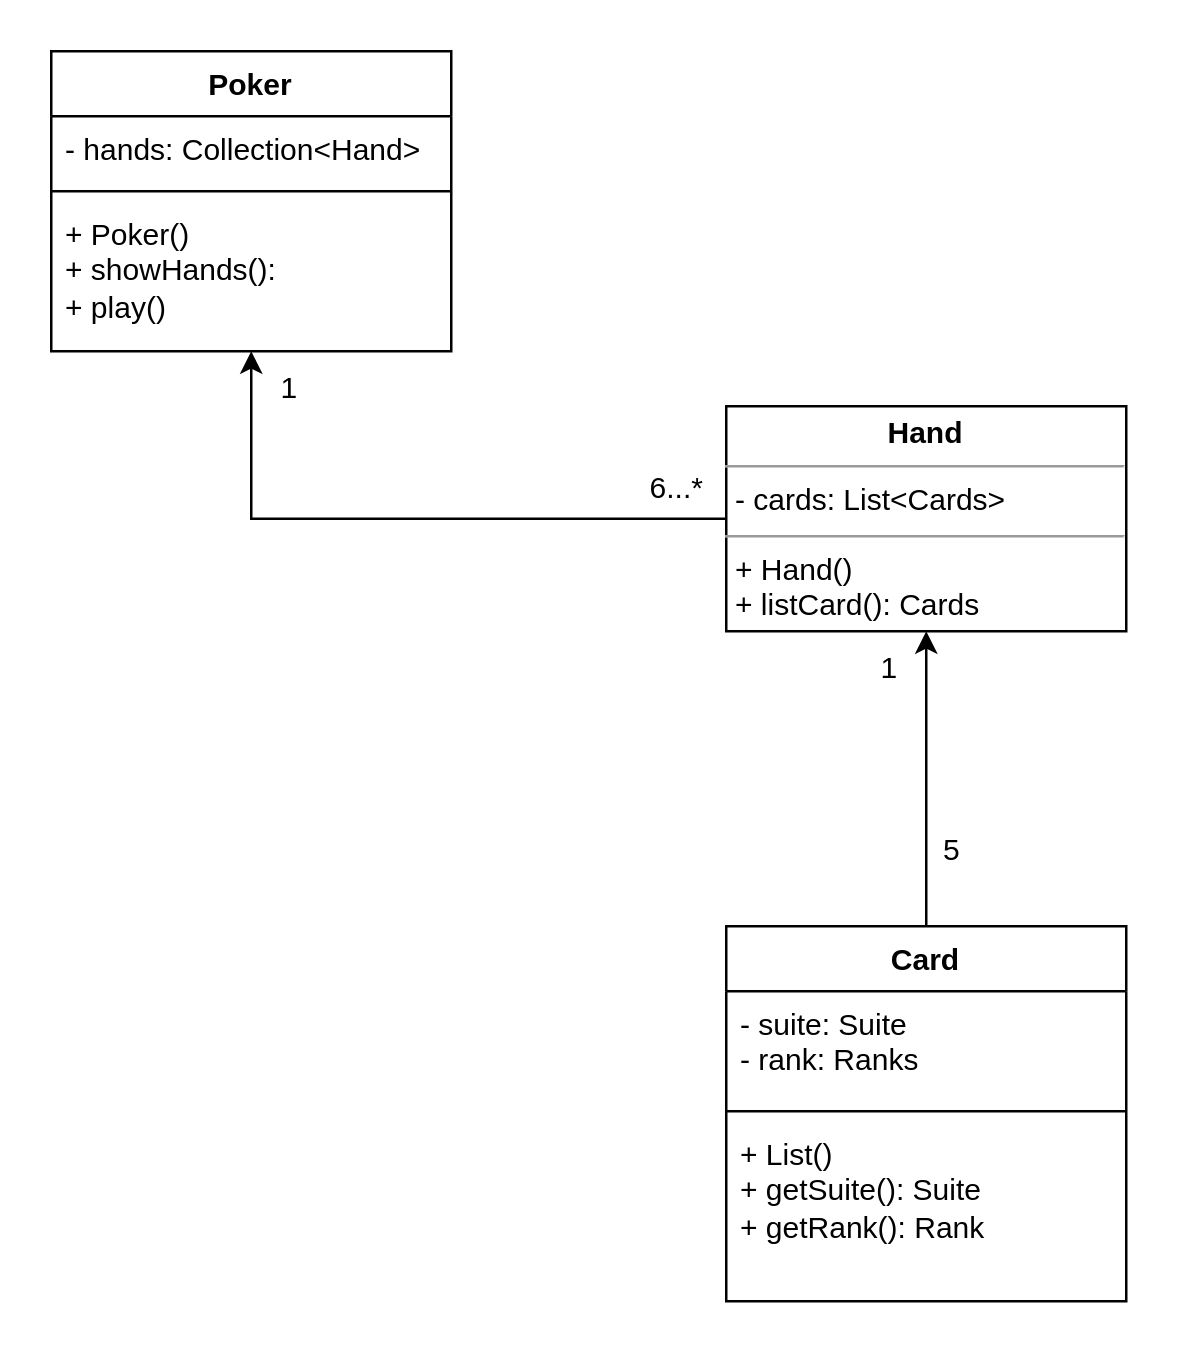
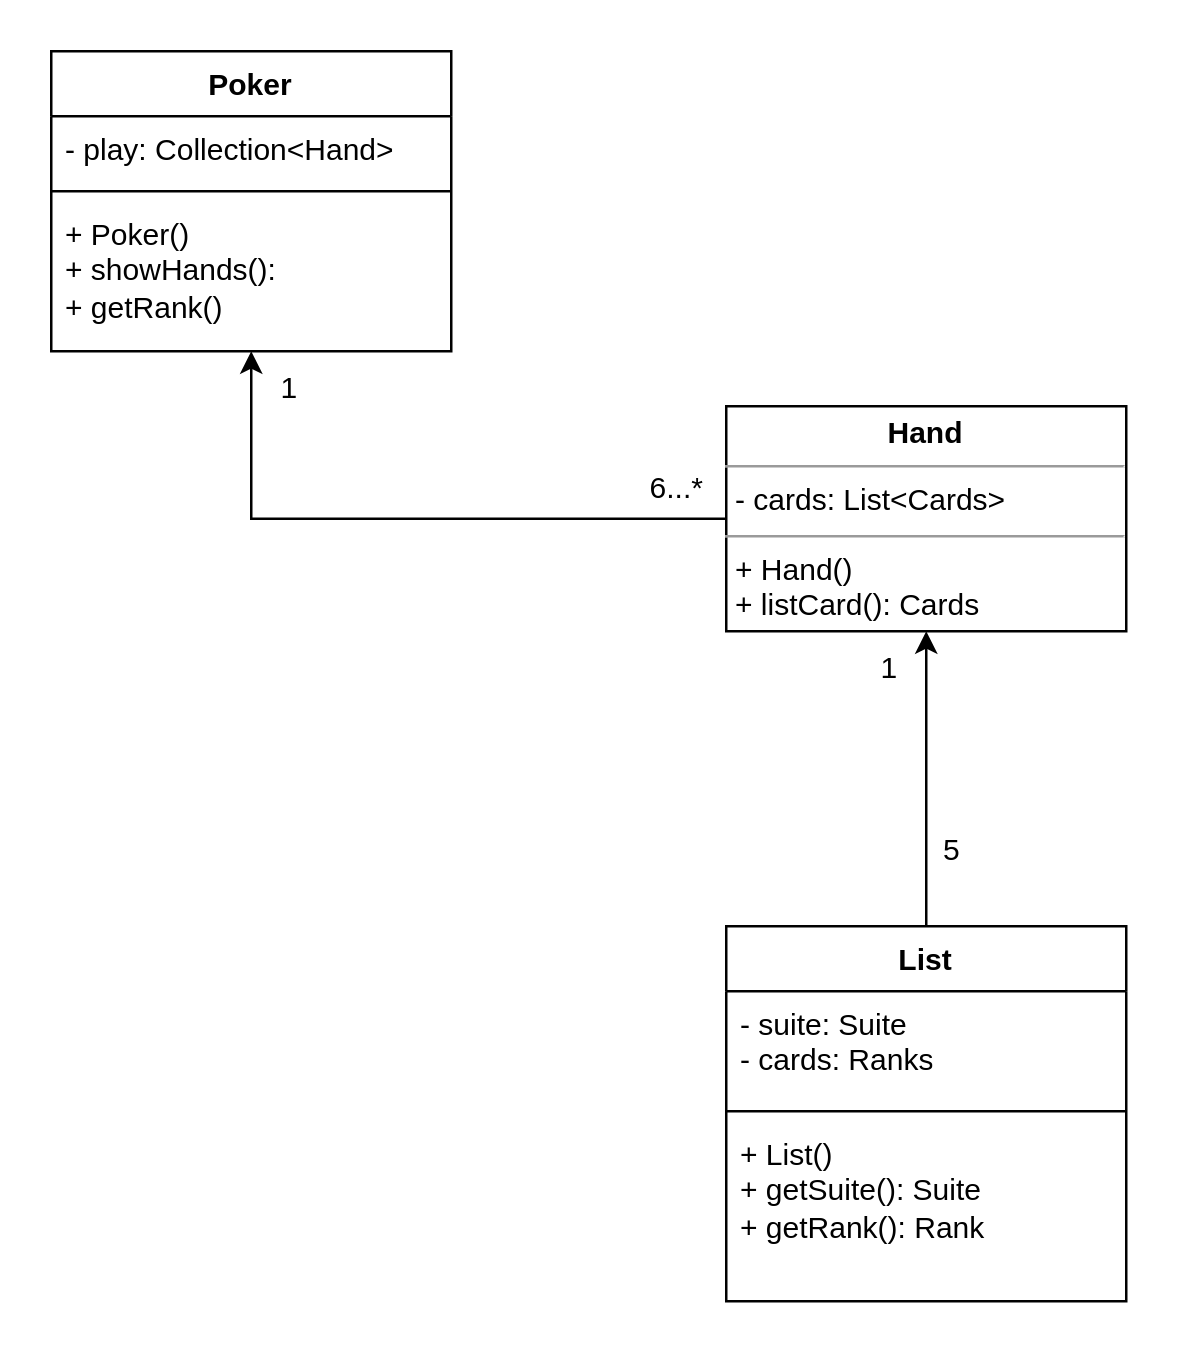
node "- hands: Collection<Hand>": label "- hands: Collection<Hand>" -> "- play: Collection<Hand>"
node "+ Poker() + showHands(): + play()": label "+ Poker() + showHands(): + play()" -> "+ Poker() + showHands(): + getRank()"
node "Card": label "Card" -> "List"
node "- suite: Suite - rank: Ranks": label "- suite: Suite - rank: Ranks" -> "- suite: Suite - cards: Ranks"
